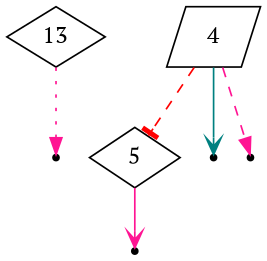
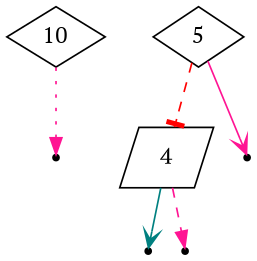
node "13": label "13" -> "10"
edge "4" -> "5": reversed
